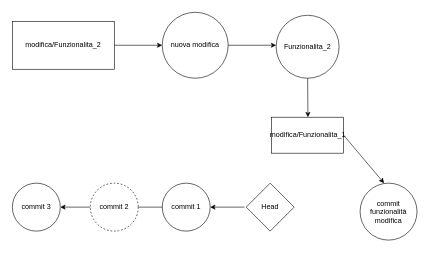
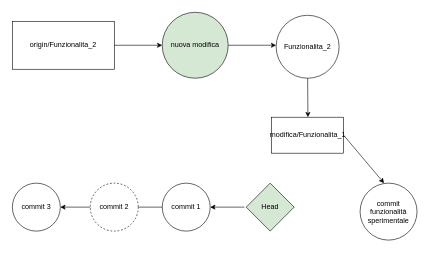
node "modifica/Funzionalita_2": label "modifica/Funzionalita_2" -> "origin/Funzionalita_2"
node "nuova modifica": fillcolor #ffffff -> #d5e8d4
node "Head": fillcolor #ffffff -> #d5e8d4
node "commit funzionalità modifica": label "commit funzionalità modifica" -> "commit funzionalità sperimentale"
